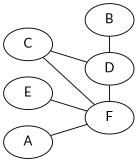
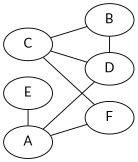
edge "B" -- "C": added
edge "D" -- "F": now "D" -- "A"
edge "E" -- "F": now "E" -- "A"
